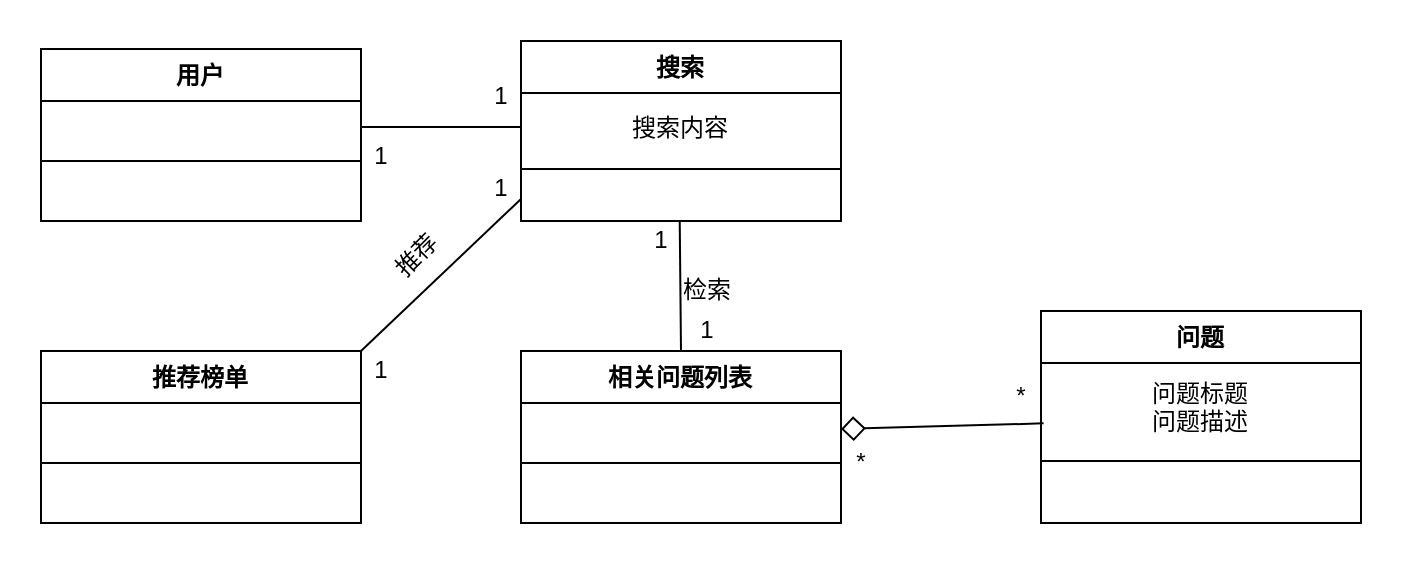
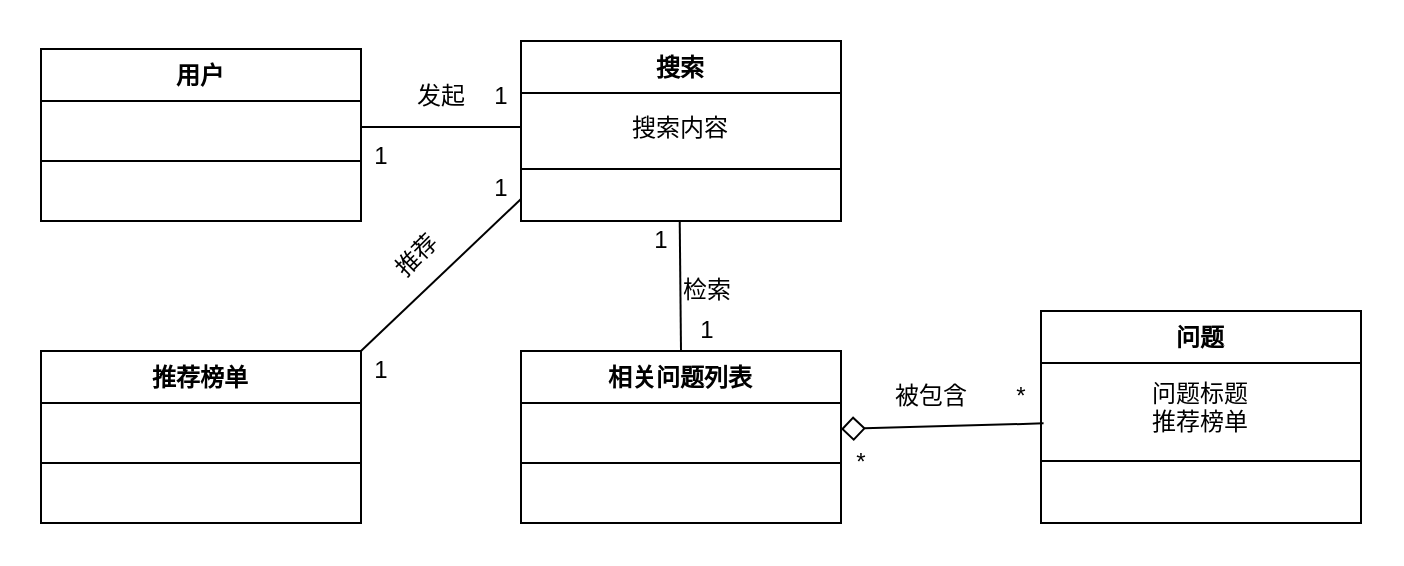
node "发起": added
node "问题标题 问题描述": label "问题标题 问题描述" -> "问题标题 推荐榜单"
node "被包含": added
